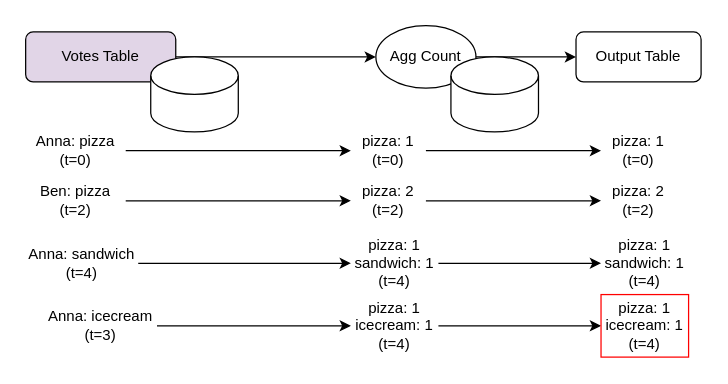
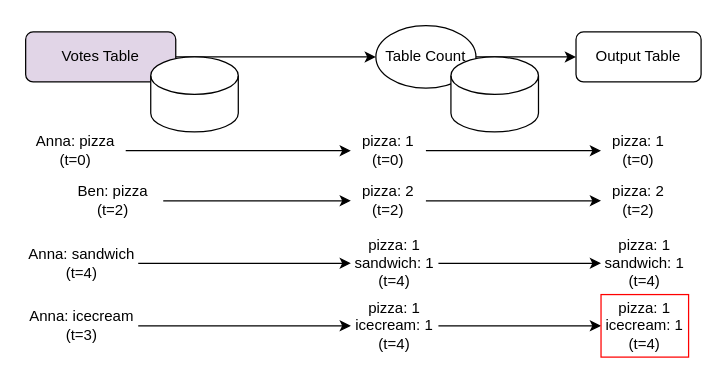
node "Agg Count": label "Agg Count" -> "Table Count"
node "Ben: pizza (t=2)": moved (76, 201) -> (113, 201)
node "Anna: icecream (t=3)": moved (101, 326) -> (82, 326)
